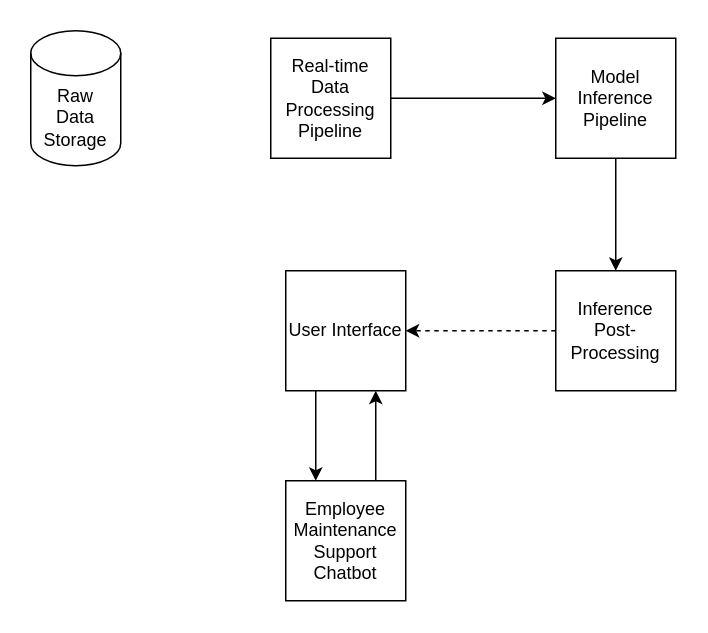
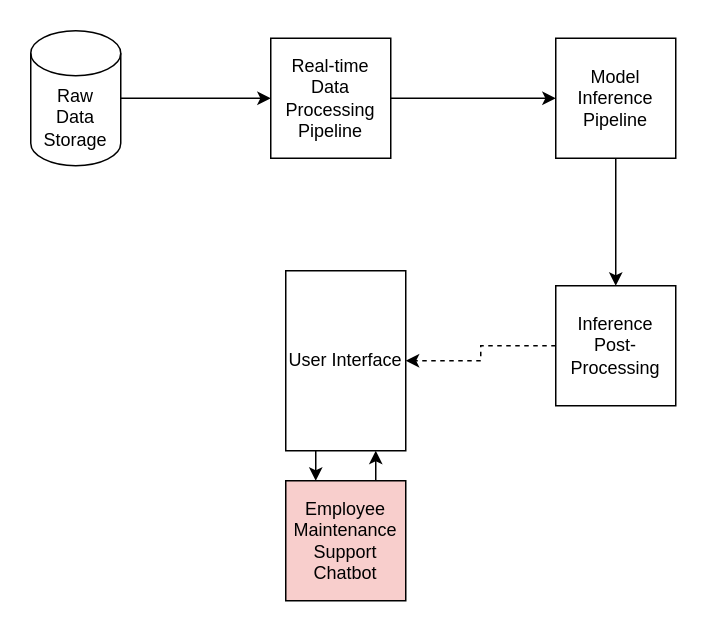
edge "Raw Data Storage" -> "Real-time Data Processing Pipeline": added
node "User Interface": size 120x120 -> 120x180
node "Inference Post-Processing": moved (616, 331) -> (616, 346)
node "Employee Maintenance Support Chatbot": fillcolor #ffffff -> #f8cecc
